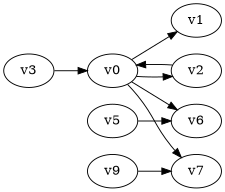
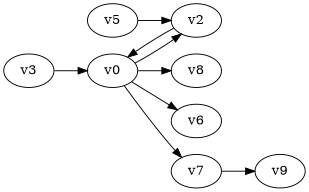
node "v1": label "v1" -> "v8"
edge "v5" -> "v6": now "v5" -> "v2"
edge "v9" -> "v7": reversed
